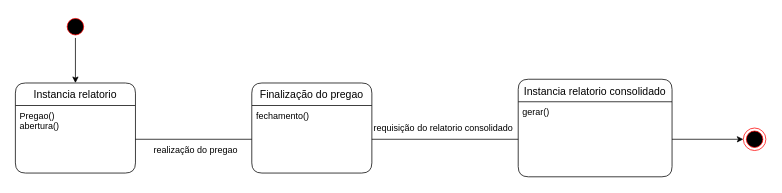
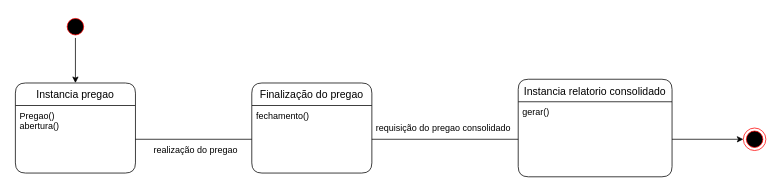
node "Instancia relatorio": label "Instancia relatorio" -> "Instancia pregao"
node "requisição do relatorio consolidado": label "requisição do relatorio consolidado" -> "requisição do pregao consolidado"
